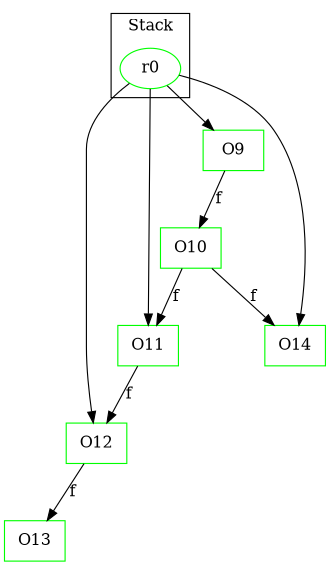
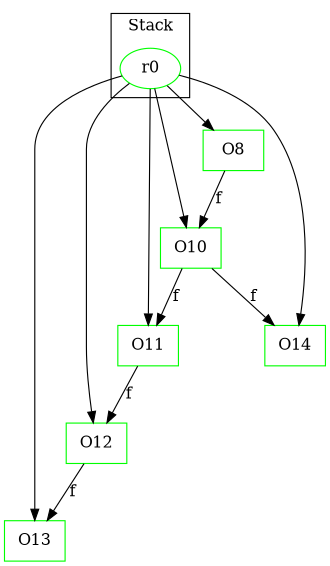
node "O9": label "O9" -> "O8"
edge "r0" -> "O10": added
edge "r0" -> "O13": added
